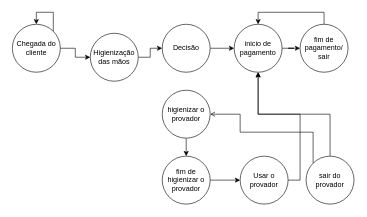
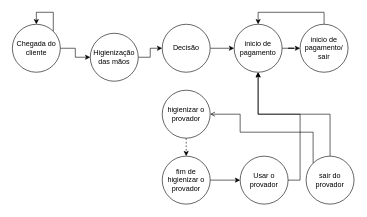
node "fim de pagamento/ sair": label "fim de pagamento/ sair" -> "inicio de pagamento/ sair"
edge "higienizar o provador" -> "fim de higienizar o provador": style solid -> dashed
